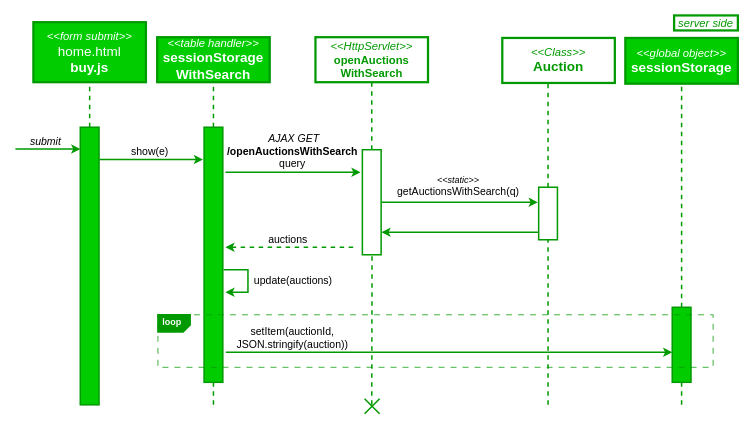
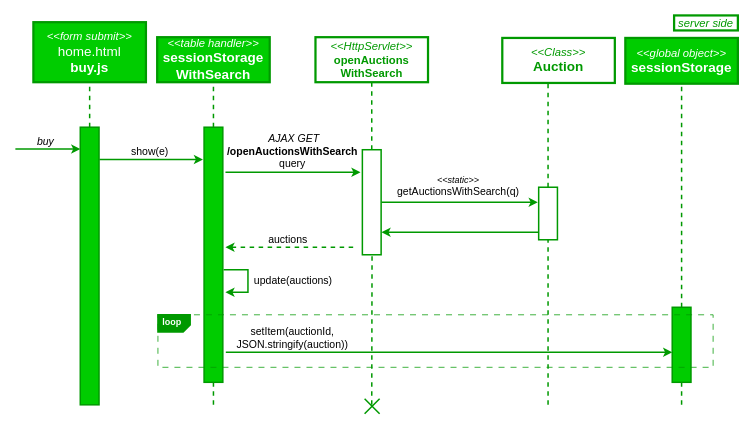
node "submit": label "submit" -> "buy"
